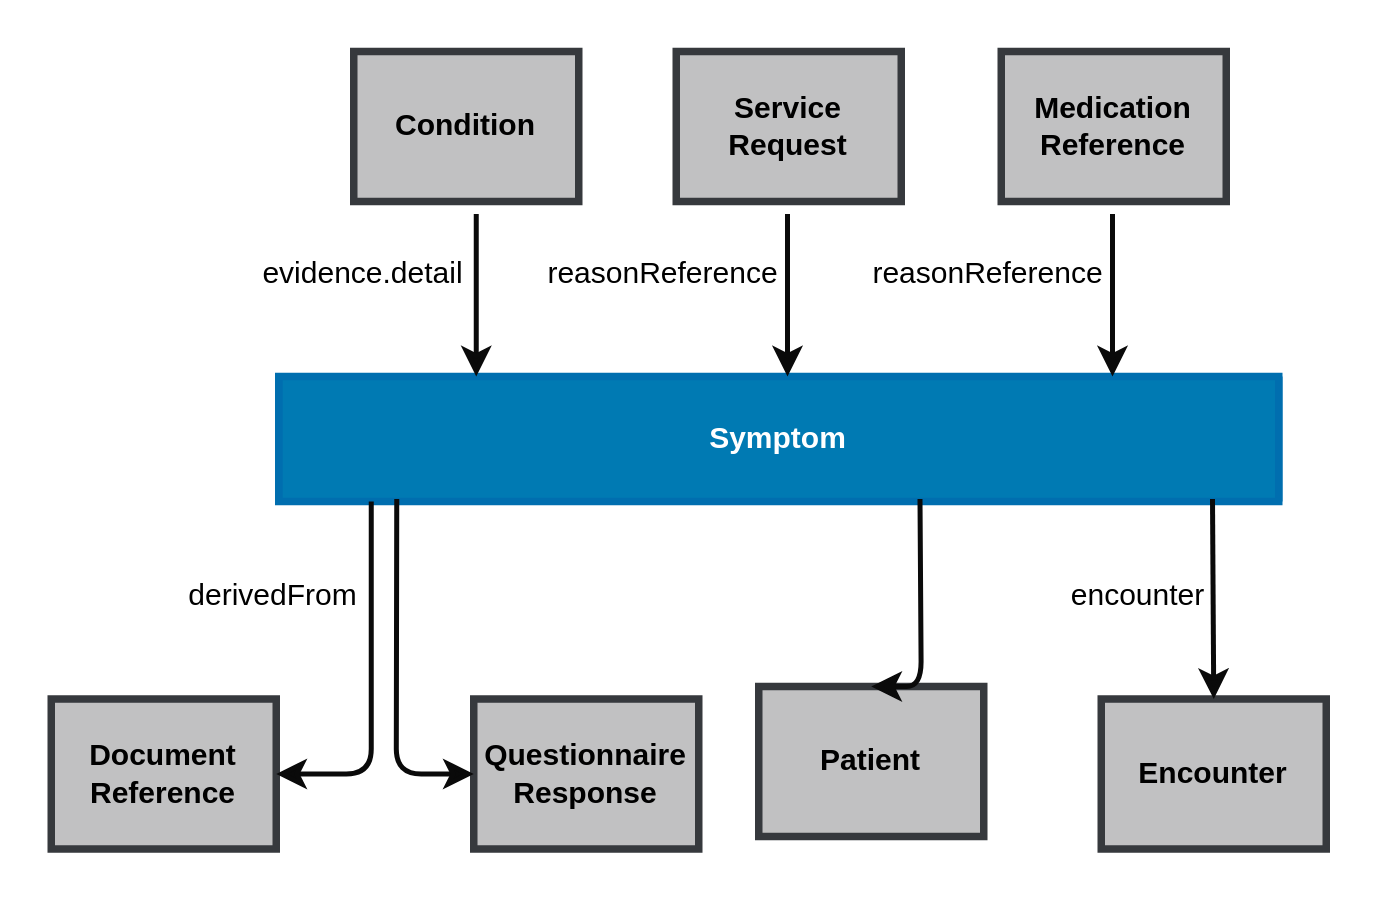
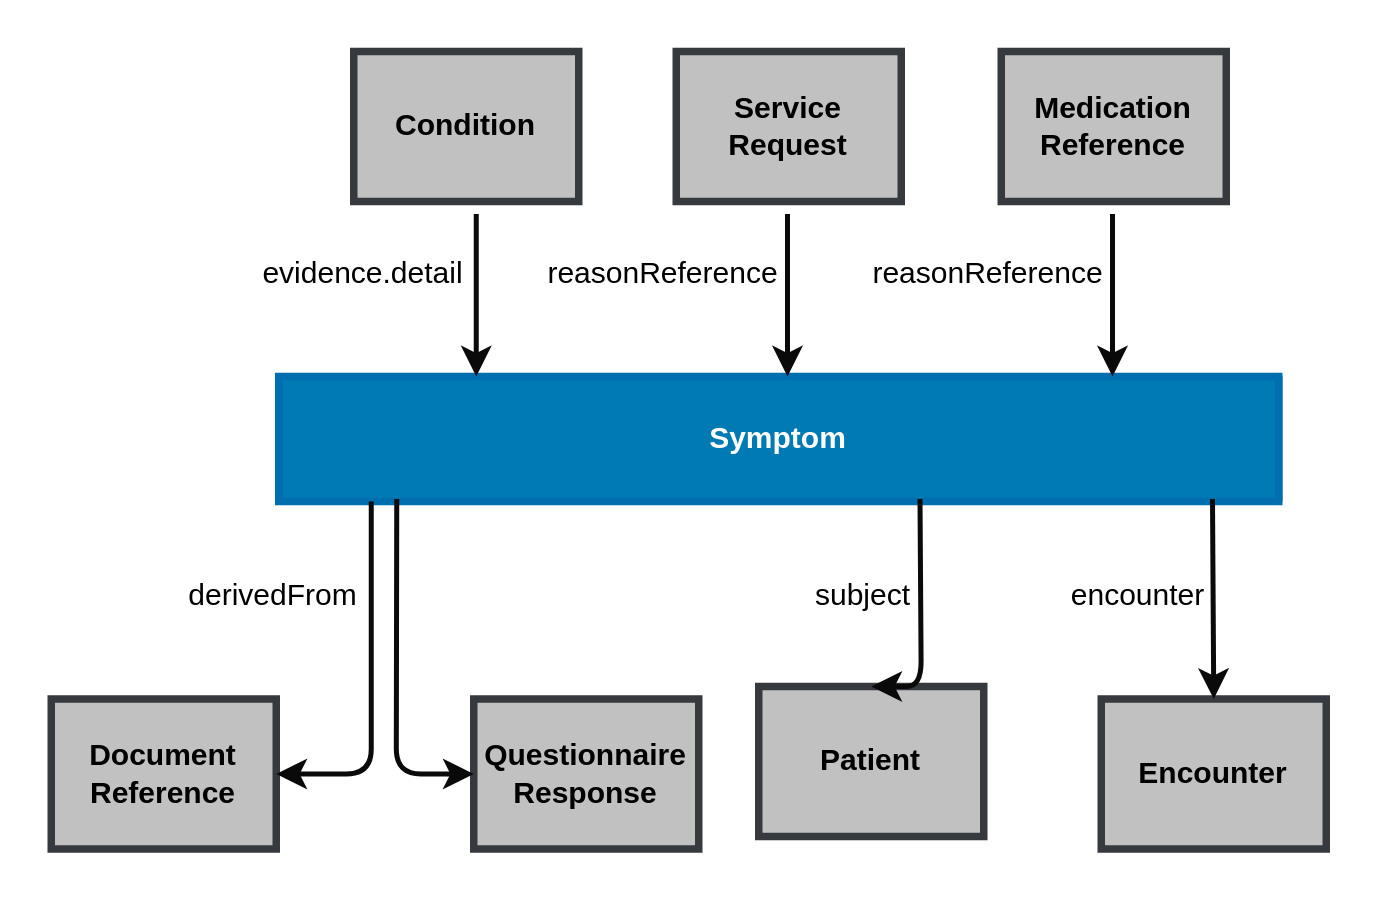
node "subject": added
